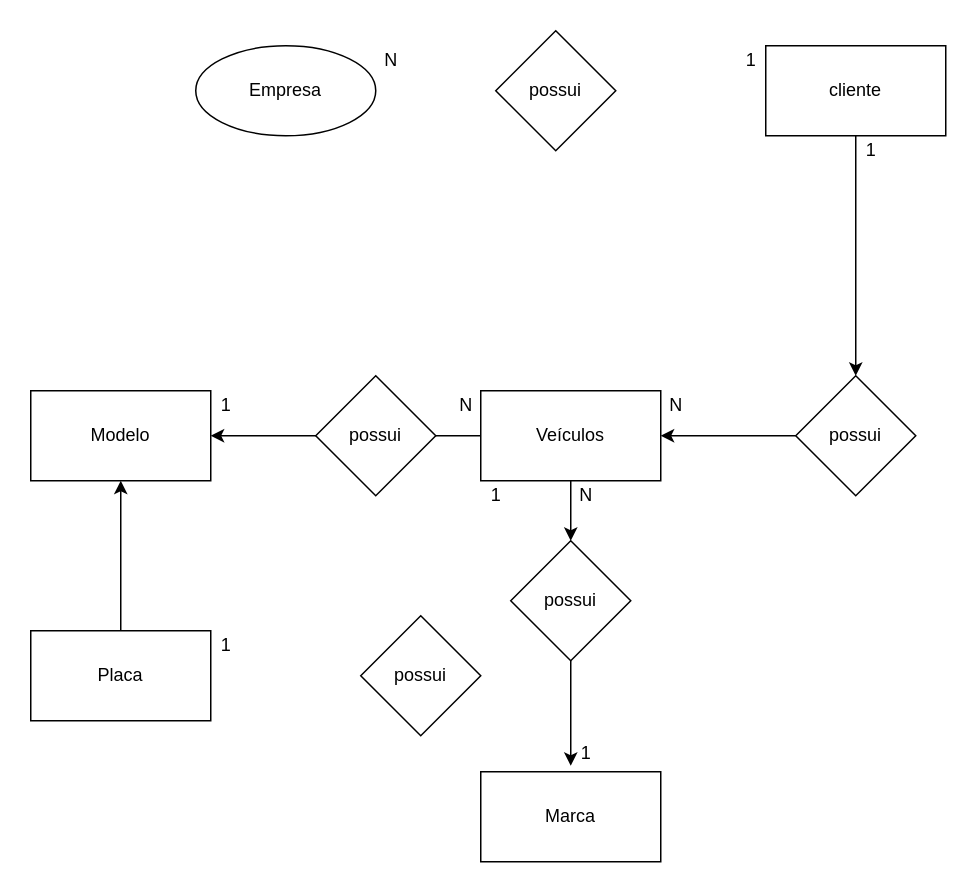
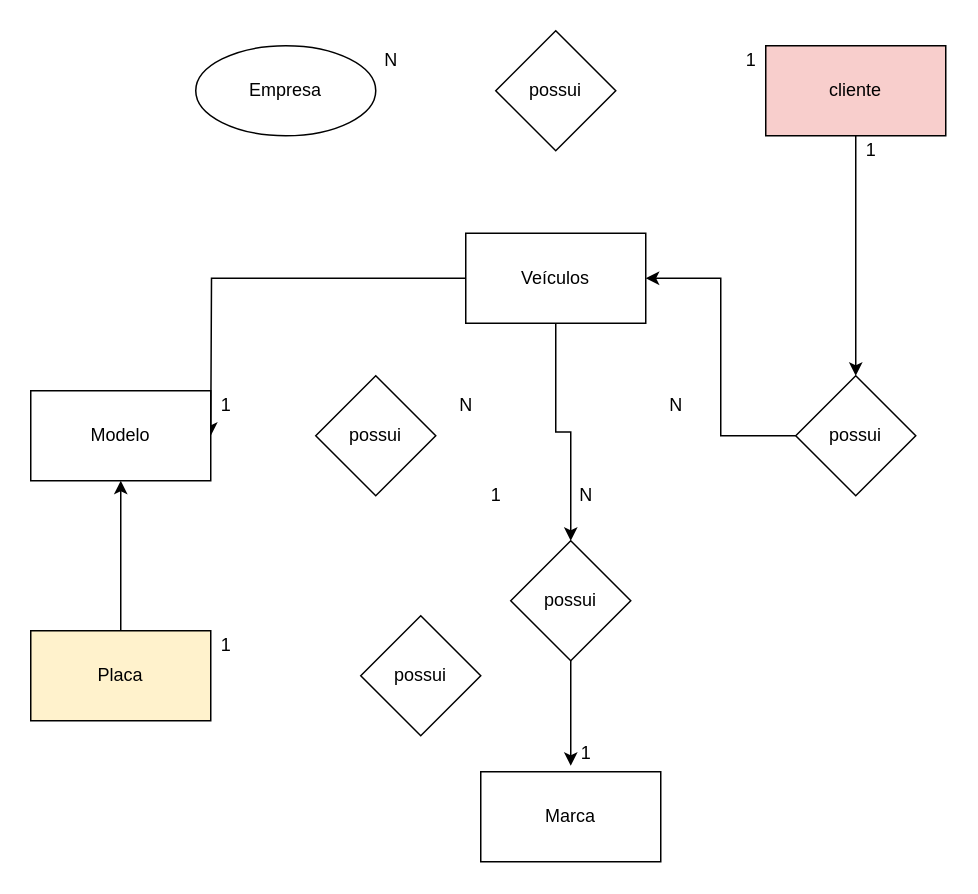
node "cliente": fillcolor #ffffff -> #f8cecc
node "Veículos": moved (571, 436) -> (556, 278)
node "Placa": fillcolor #ffffff -> #fff2cc
